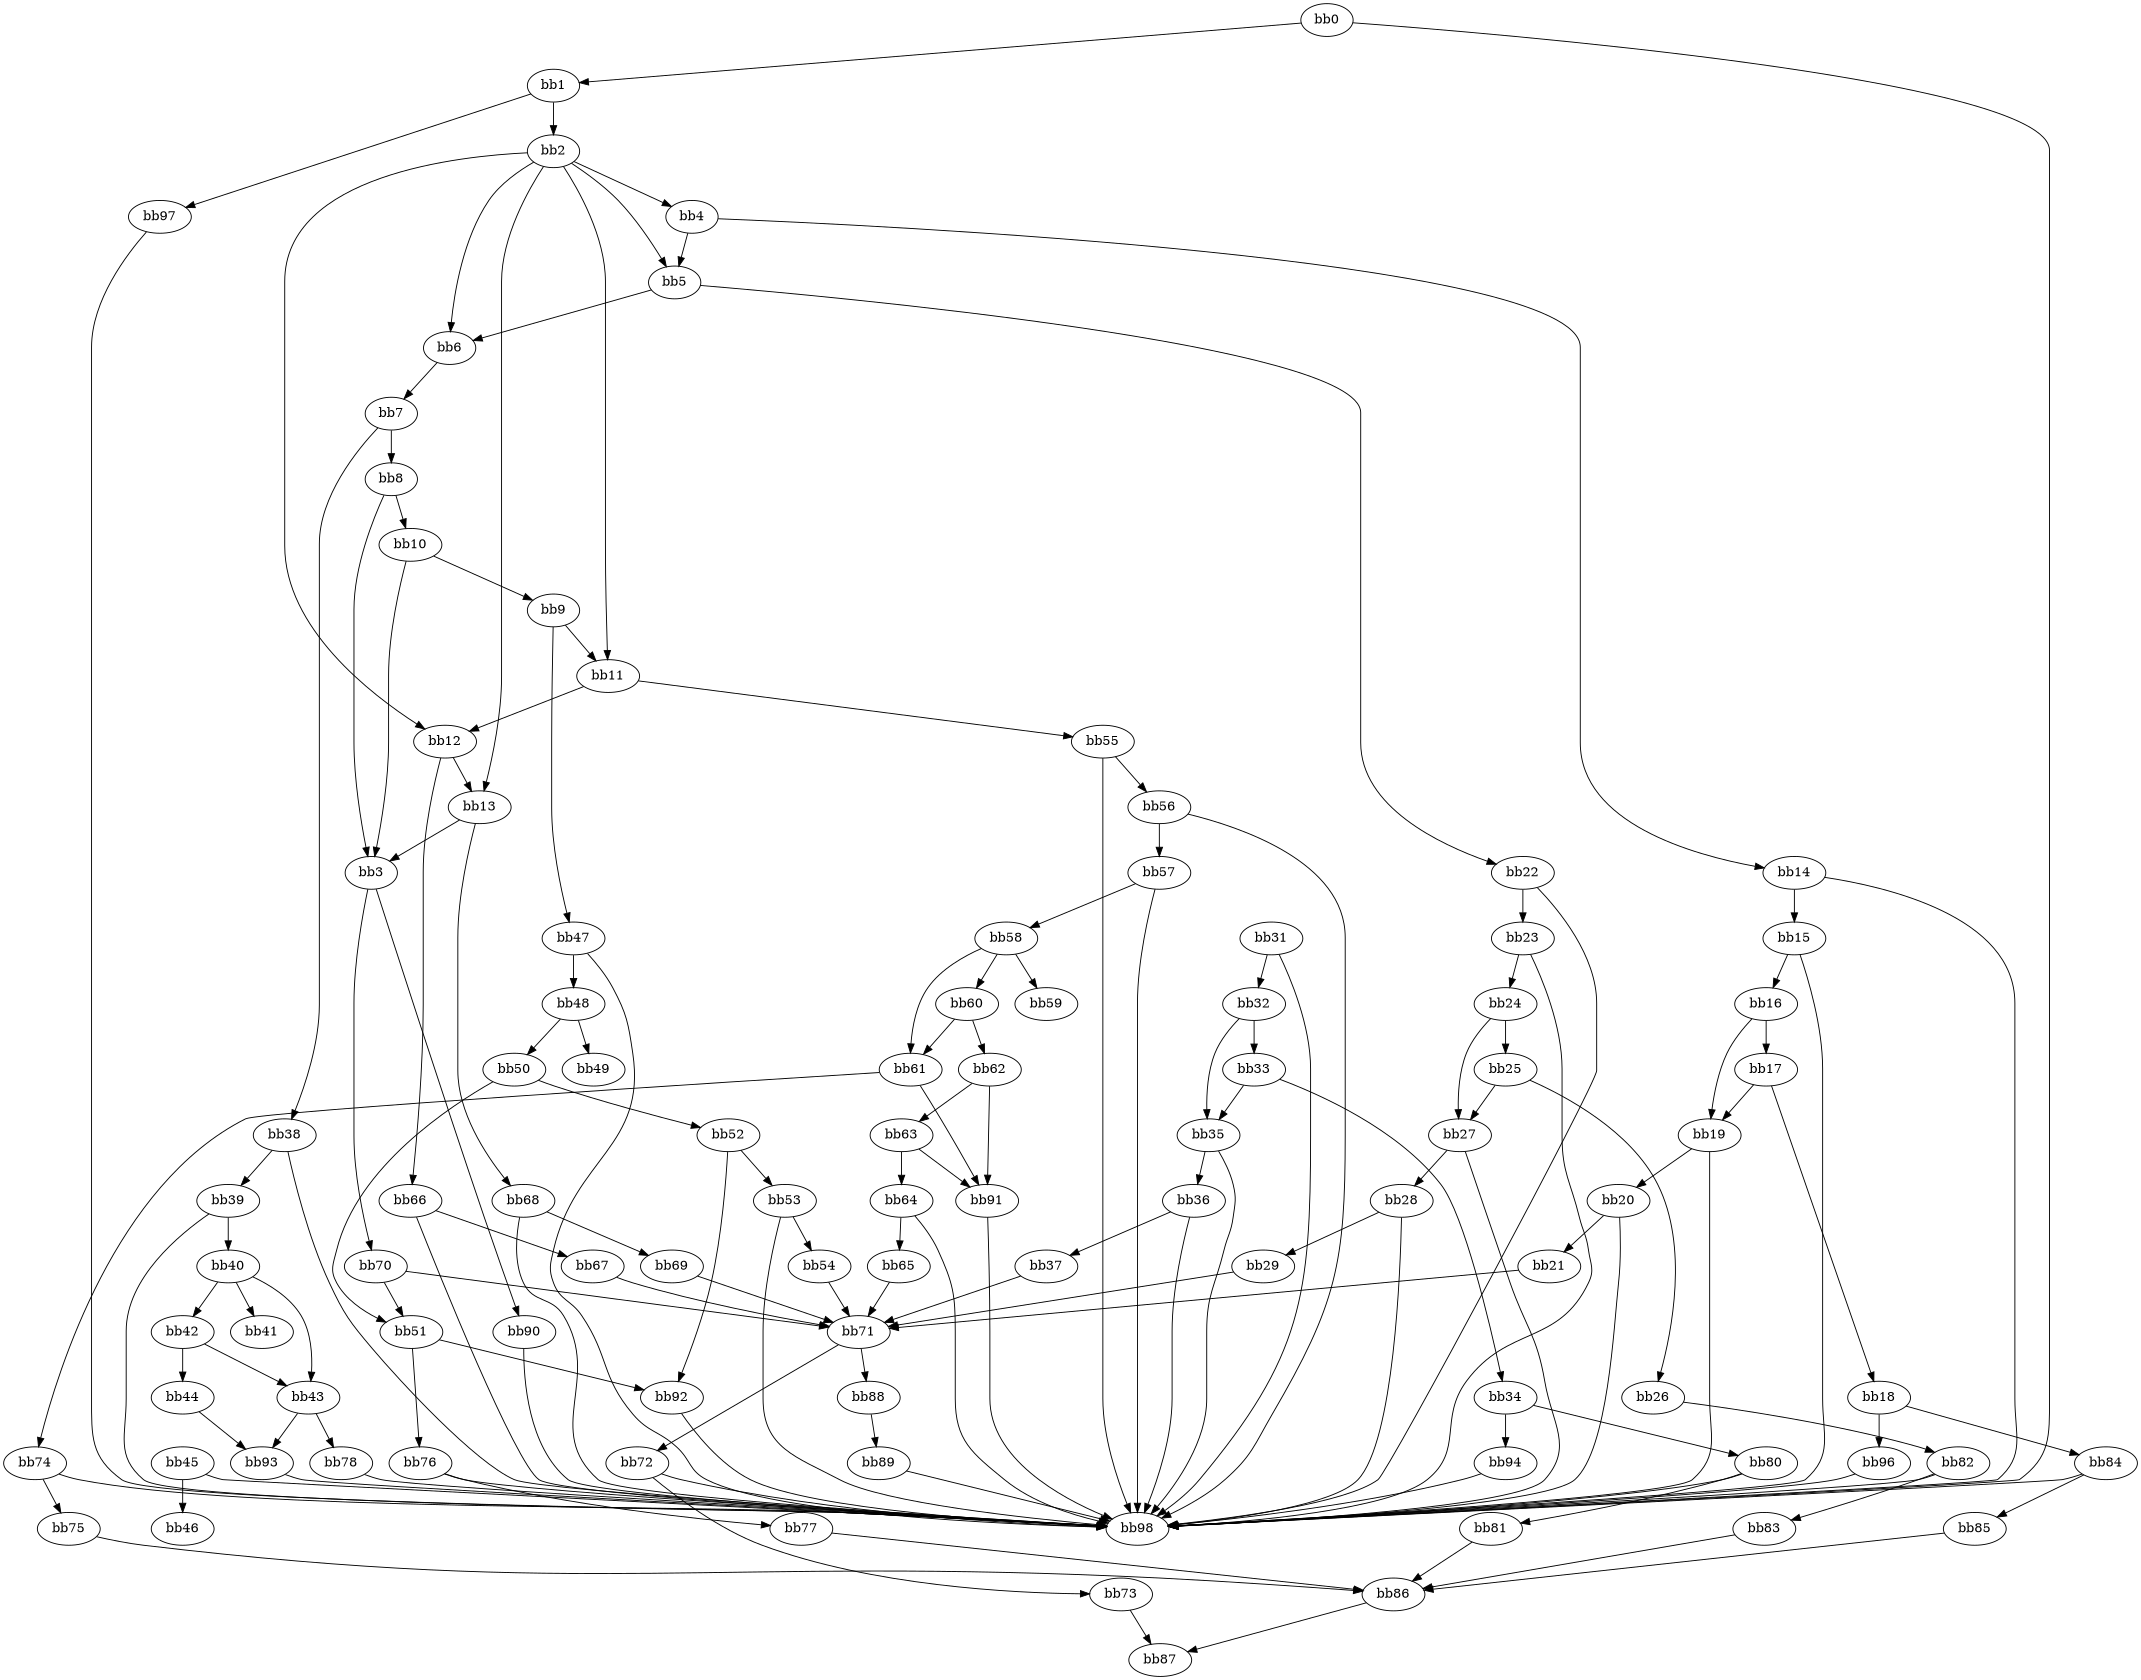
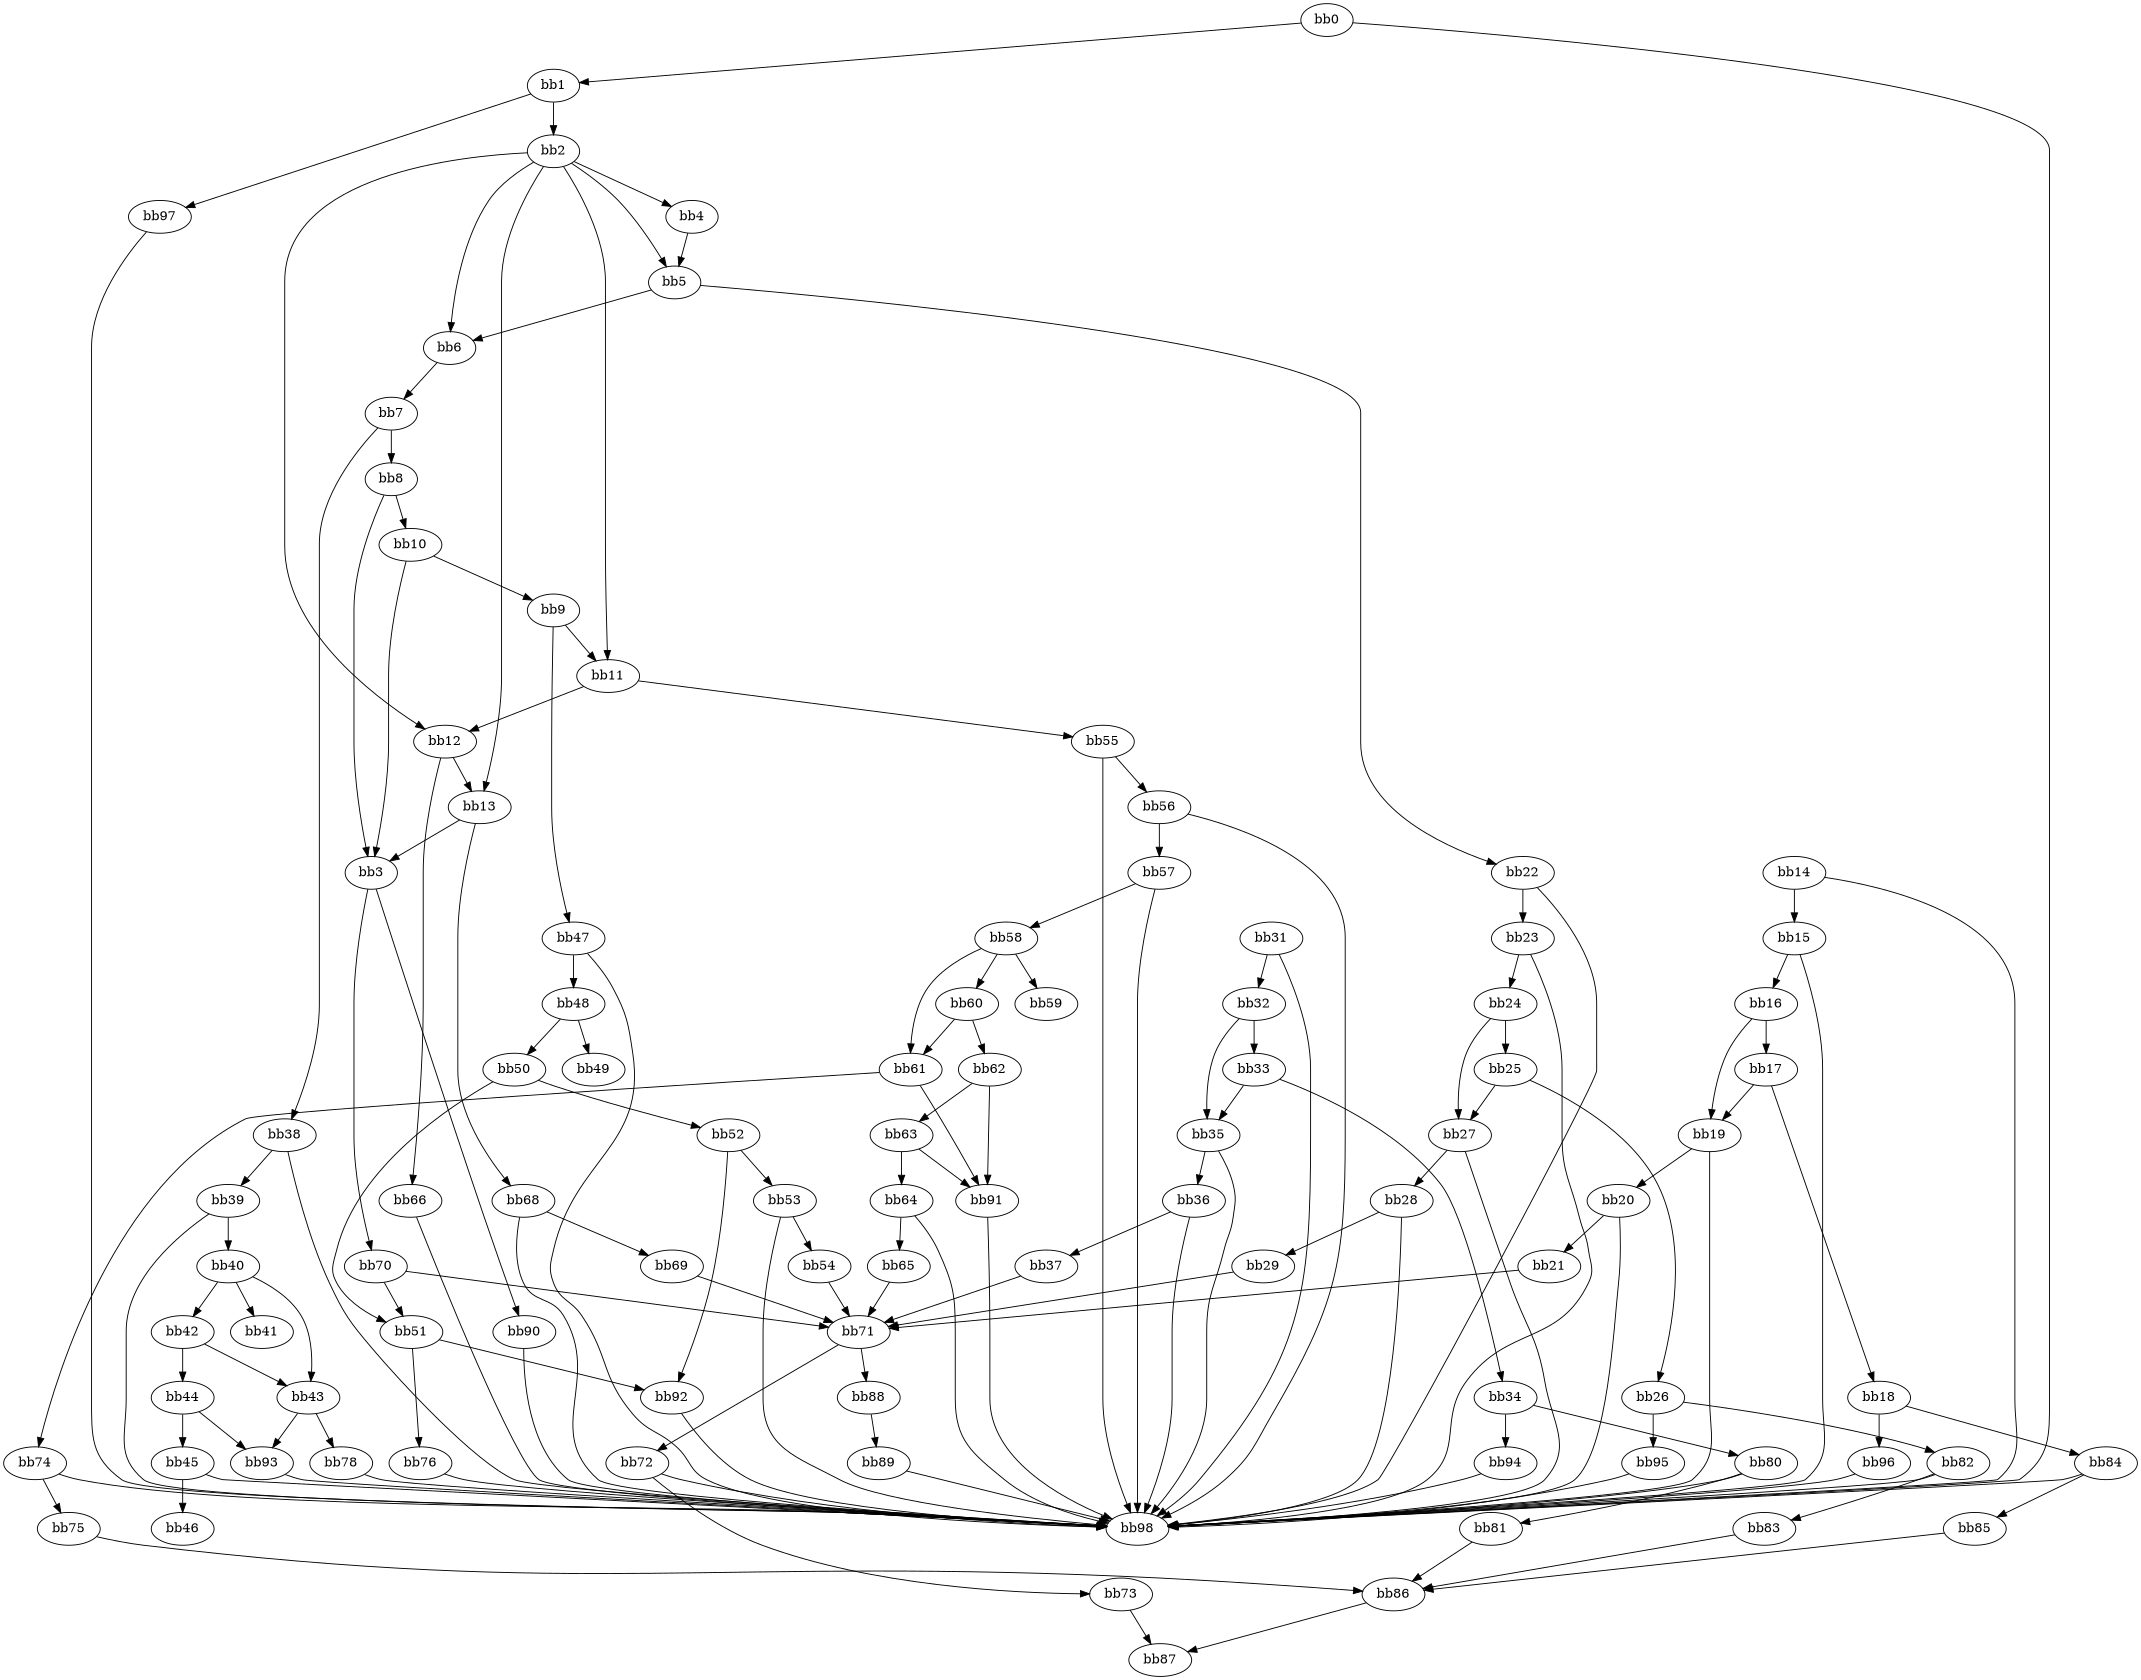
edge "bb4" -> "bb14": removed
node "bb67": removed
edge "bb44" -> "bb45": added
node "bb95": added
node "bb77": removed
